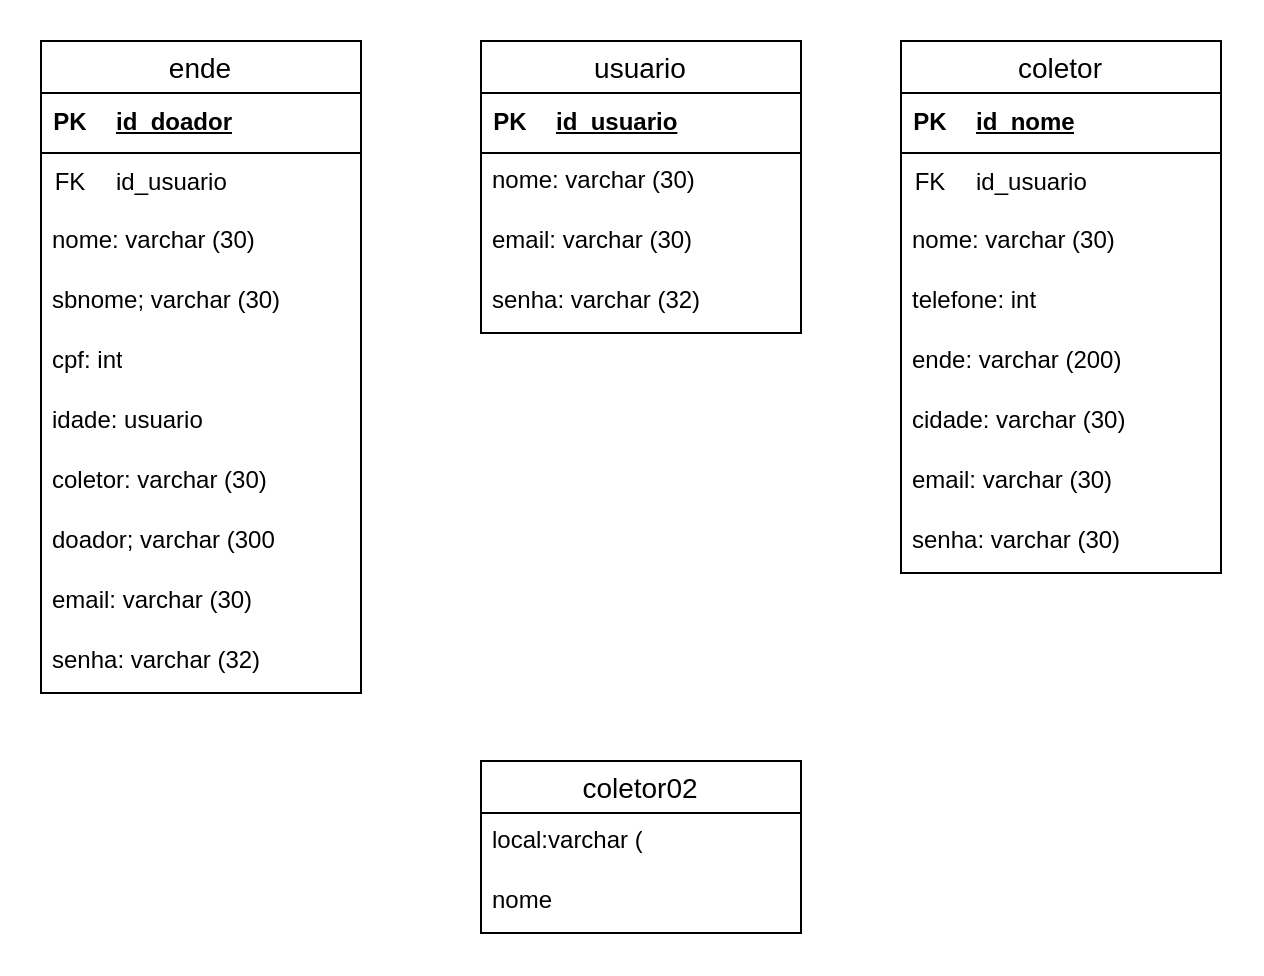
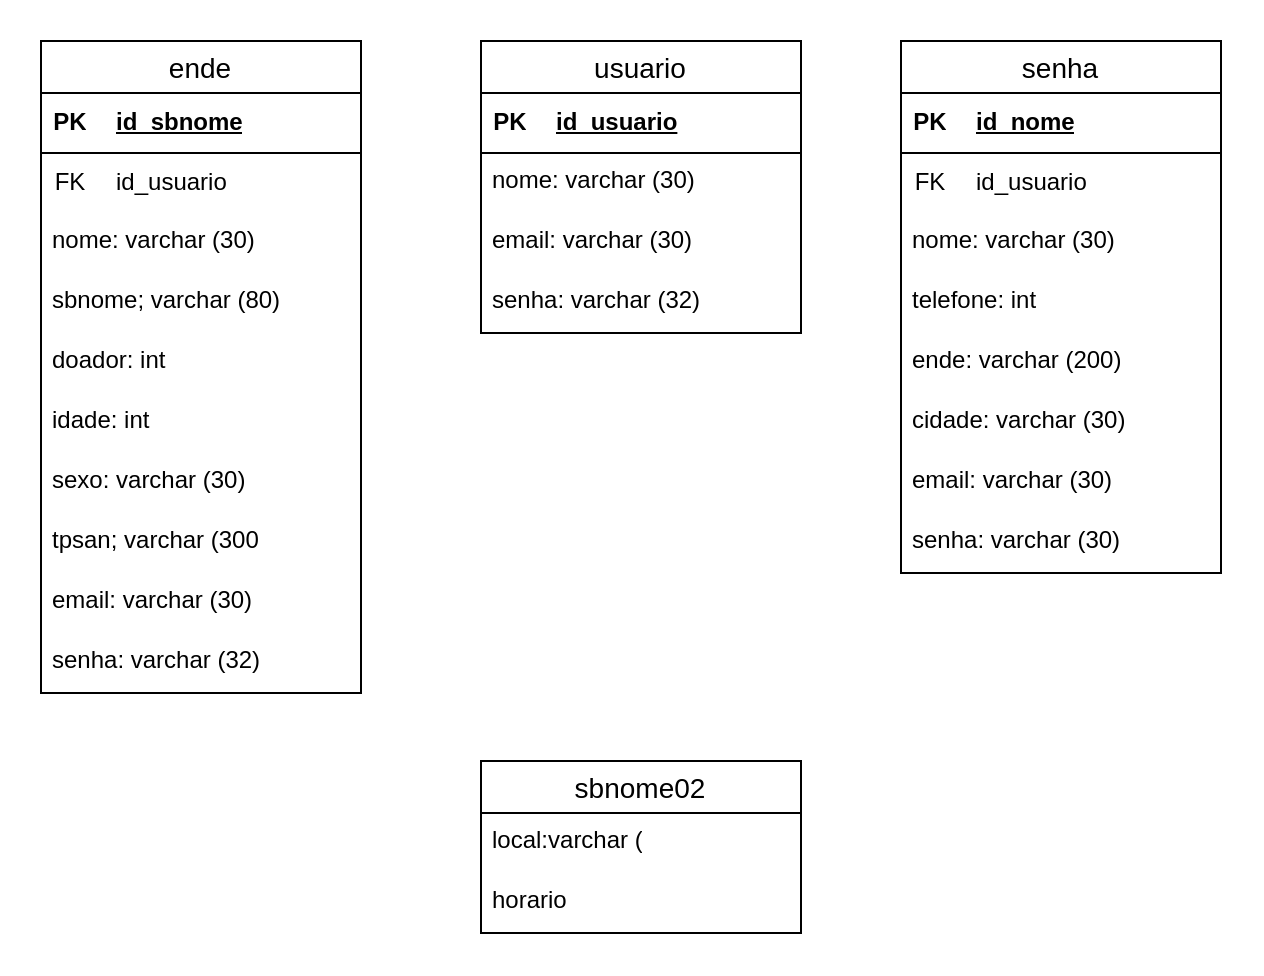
node "coletor": label "coletor" -> "senha"
node "id_doador": label "id_doador" -> "id_sbnome"
node "sbnome; varchar (30)": label "sbnome; varchar (30)" -> "sbnome; varchar (80)"
node "cpf: int": label "cpf: int" -> "doador: int"
node "idade: usuario": label "idade: usuario" -> "idade: int"
node "coletor: varchar (30)": label "coletor: varchar (30)" -> "sexo: varchar (30)"
node "doador; varchar (300": label "doador; varchar (300" -> "tpsan; varchar (300"
node "coletor02": label "coletor02" -> "sbnome02"
node "nome": label "nome" -> "horario"
